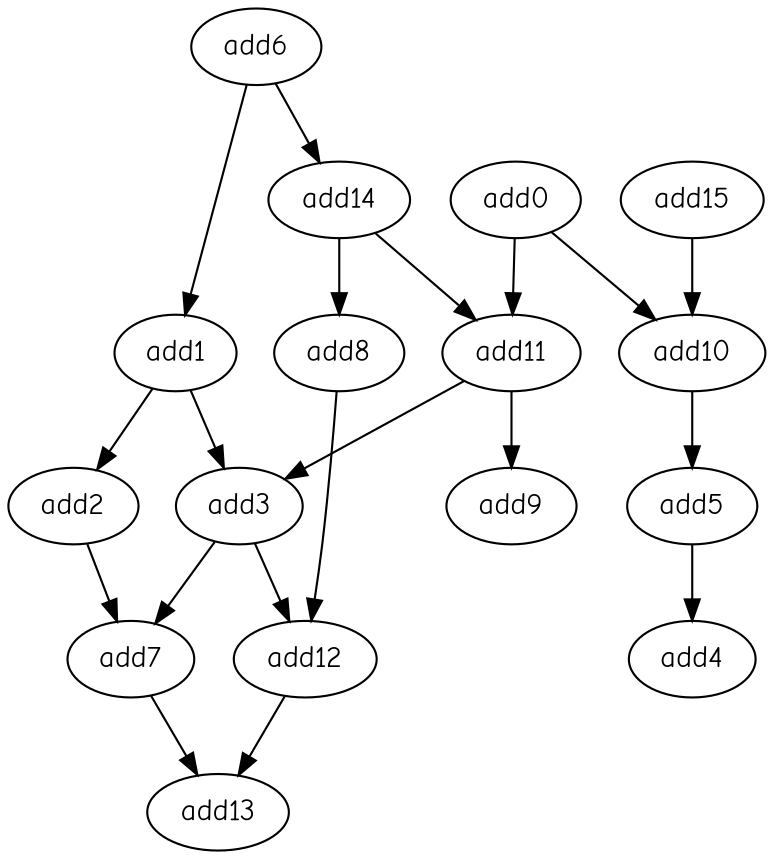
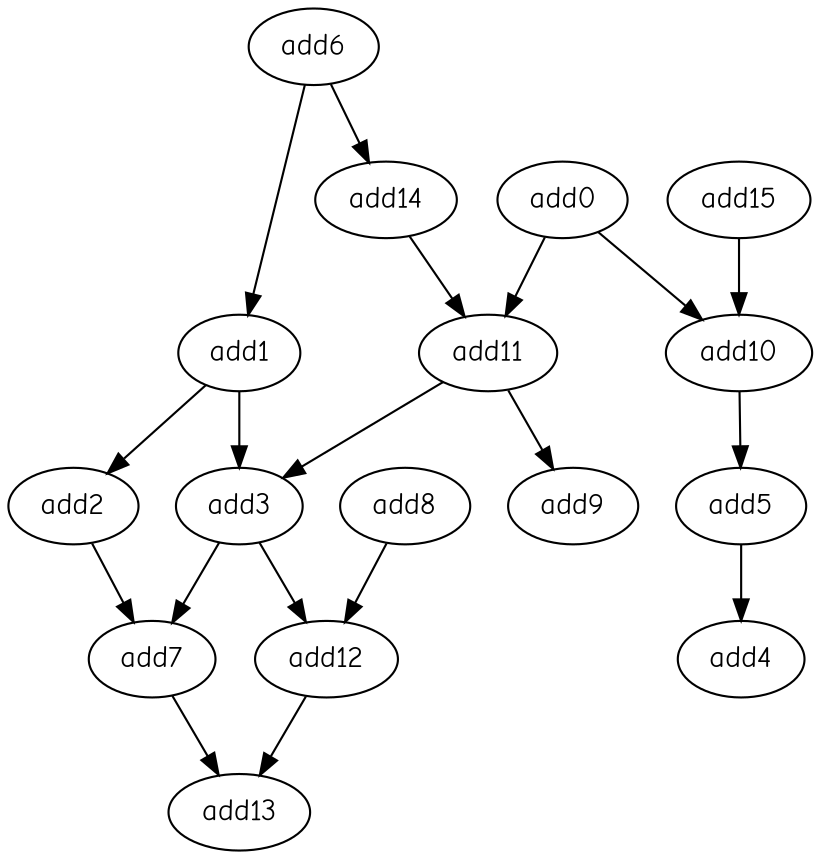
edge "add14" -> "add8": removed
